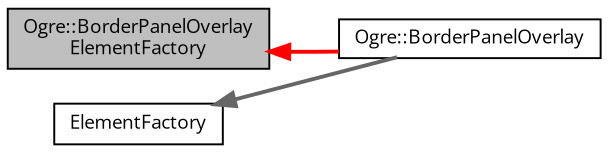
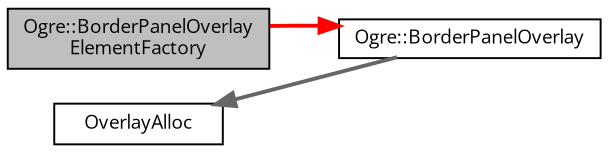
edge "Ogre::BorderPanelOverlay" -> "Ogre::BorderPanelOverlay ElementFactory": reversed
node "ElementFactory": label "ElementFactory" -> "OverlayAlloc"
